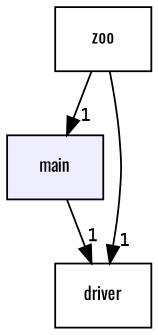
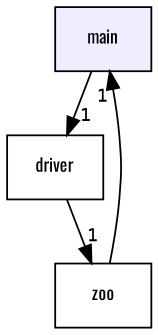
edge "zoo" -> "driver": reversed
